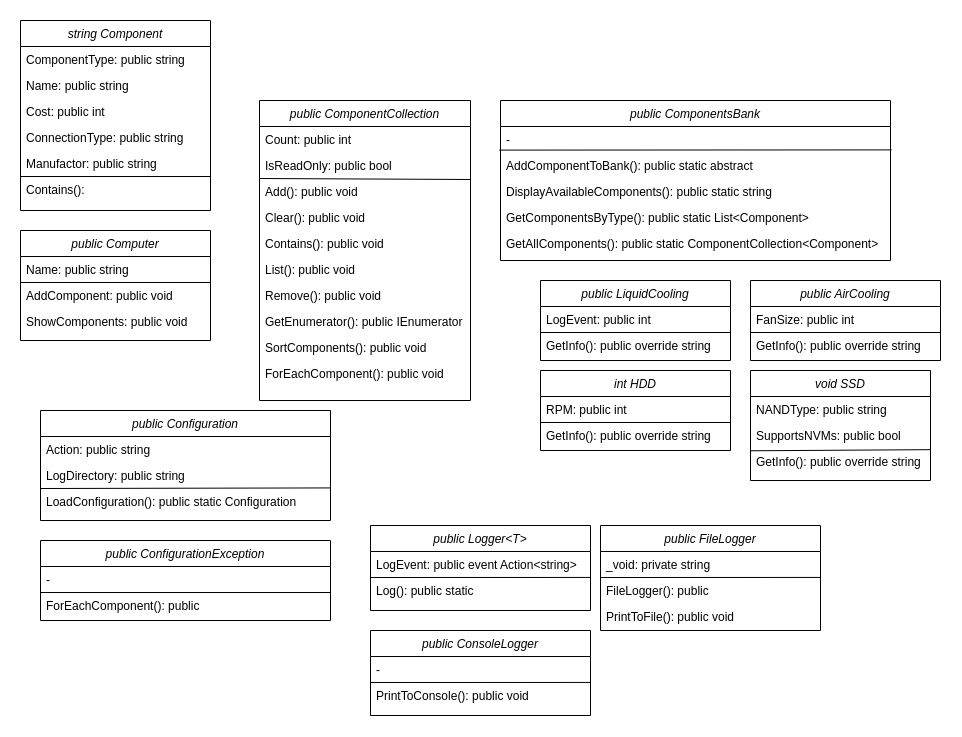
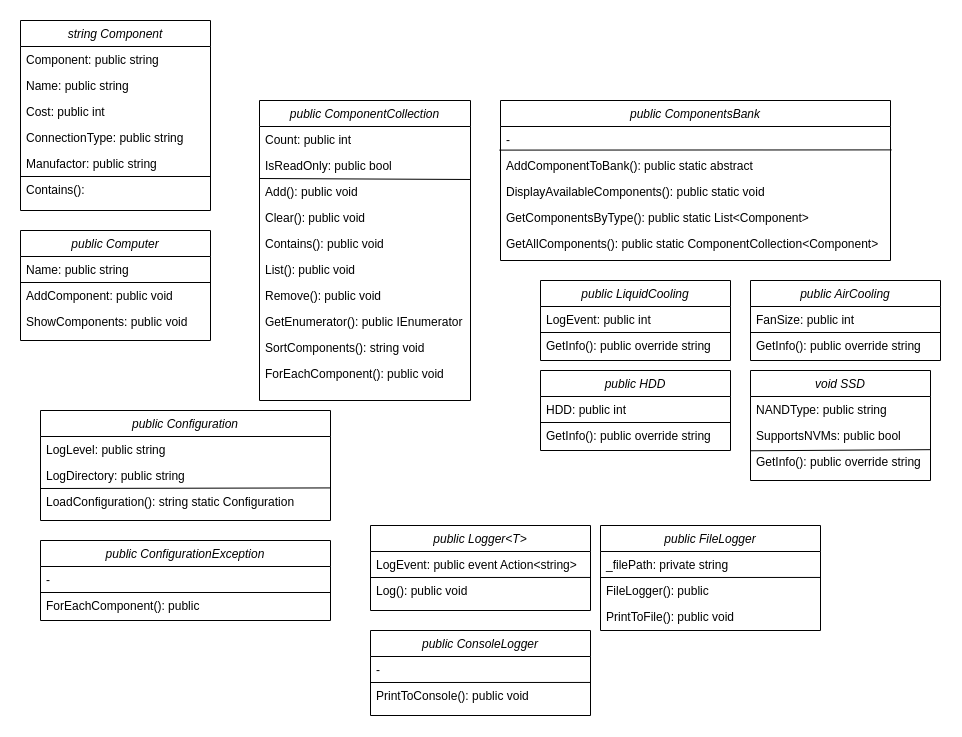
node "ComponentType: public string": label "ComponentType: public string" -> "Component: public string"
node "DisplayAvailableComponents(): public static string": label "DisplayAvailableComponents(): public static string" -> "DisplayAvailableComponents(): public static void"
node "SortComponents(): public void": label "SortComponents(): public void" -> "SortComponents(): string void"
node "int HDD": label "int HDD" -> "public HDD"
node "RPM: public int": label "RPM: public int" -> "HDD: public int"
node "Action: public string": label "Action: public string" -> "LogLevel: public string"
node "LoadConfiguration(): public static Configuration": label "LoadConfiguration(): public static Configuration" -> "LoadConfiguration(): string static Configuration"
node "_void: private string": label "_void: private string" -> "_filePath: private string"
node "Log(): public static": label "Log(): public static" -> "Log(): public void"
